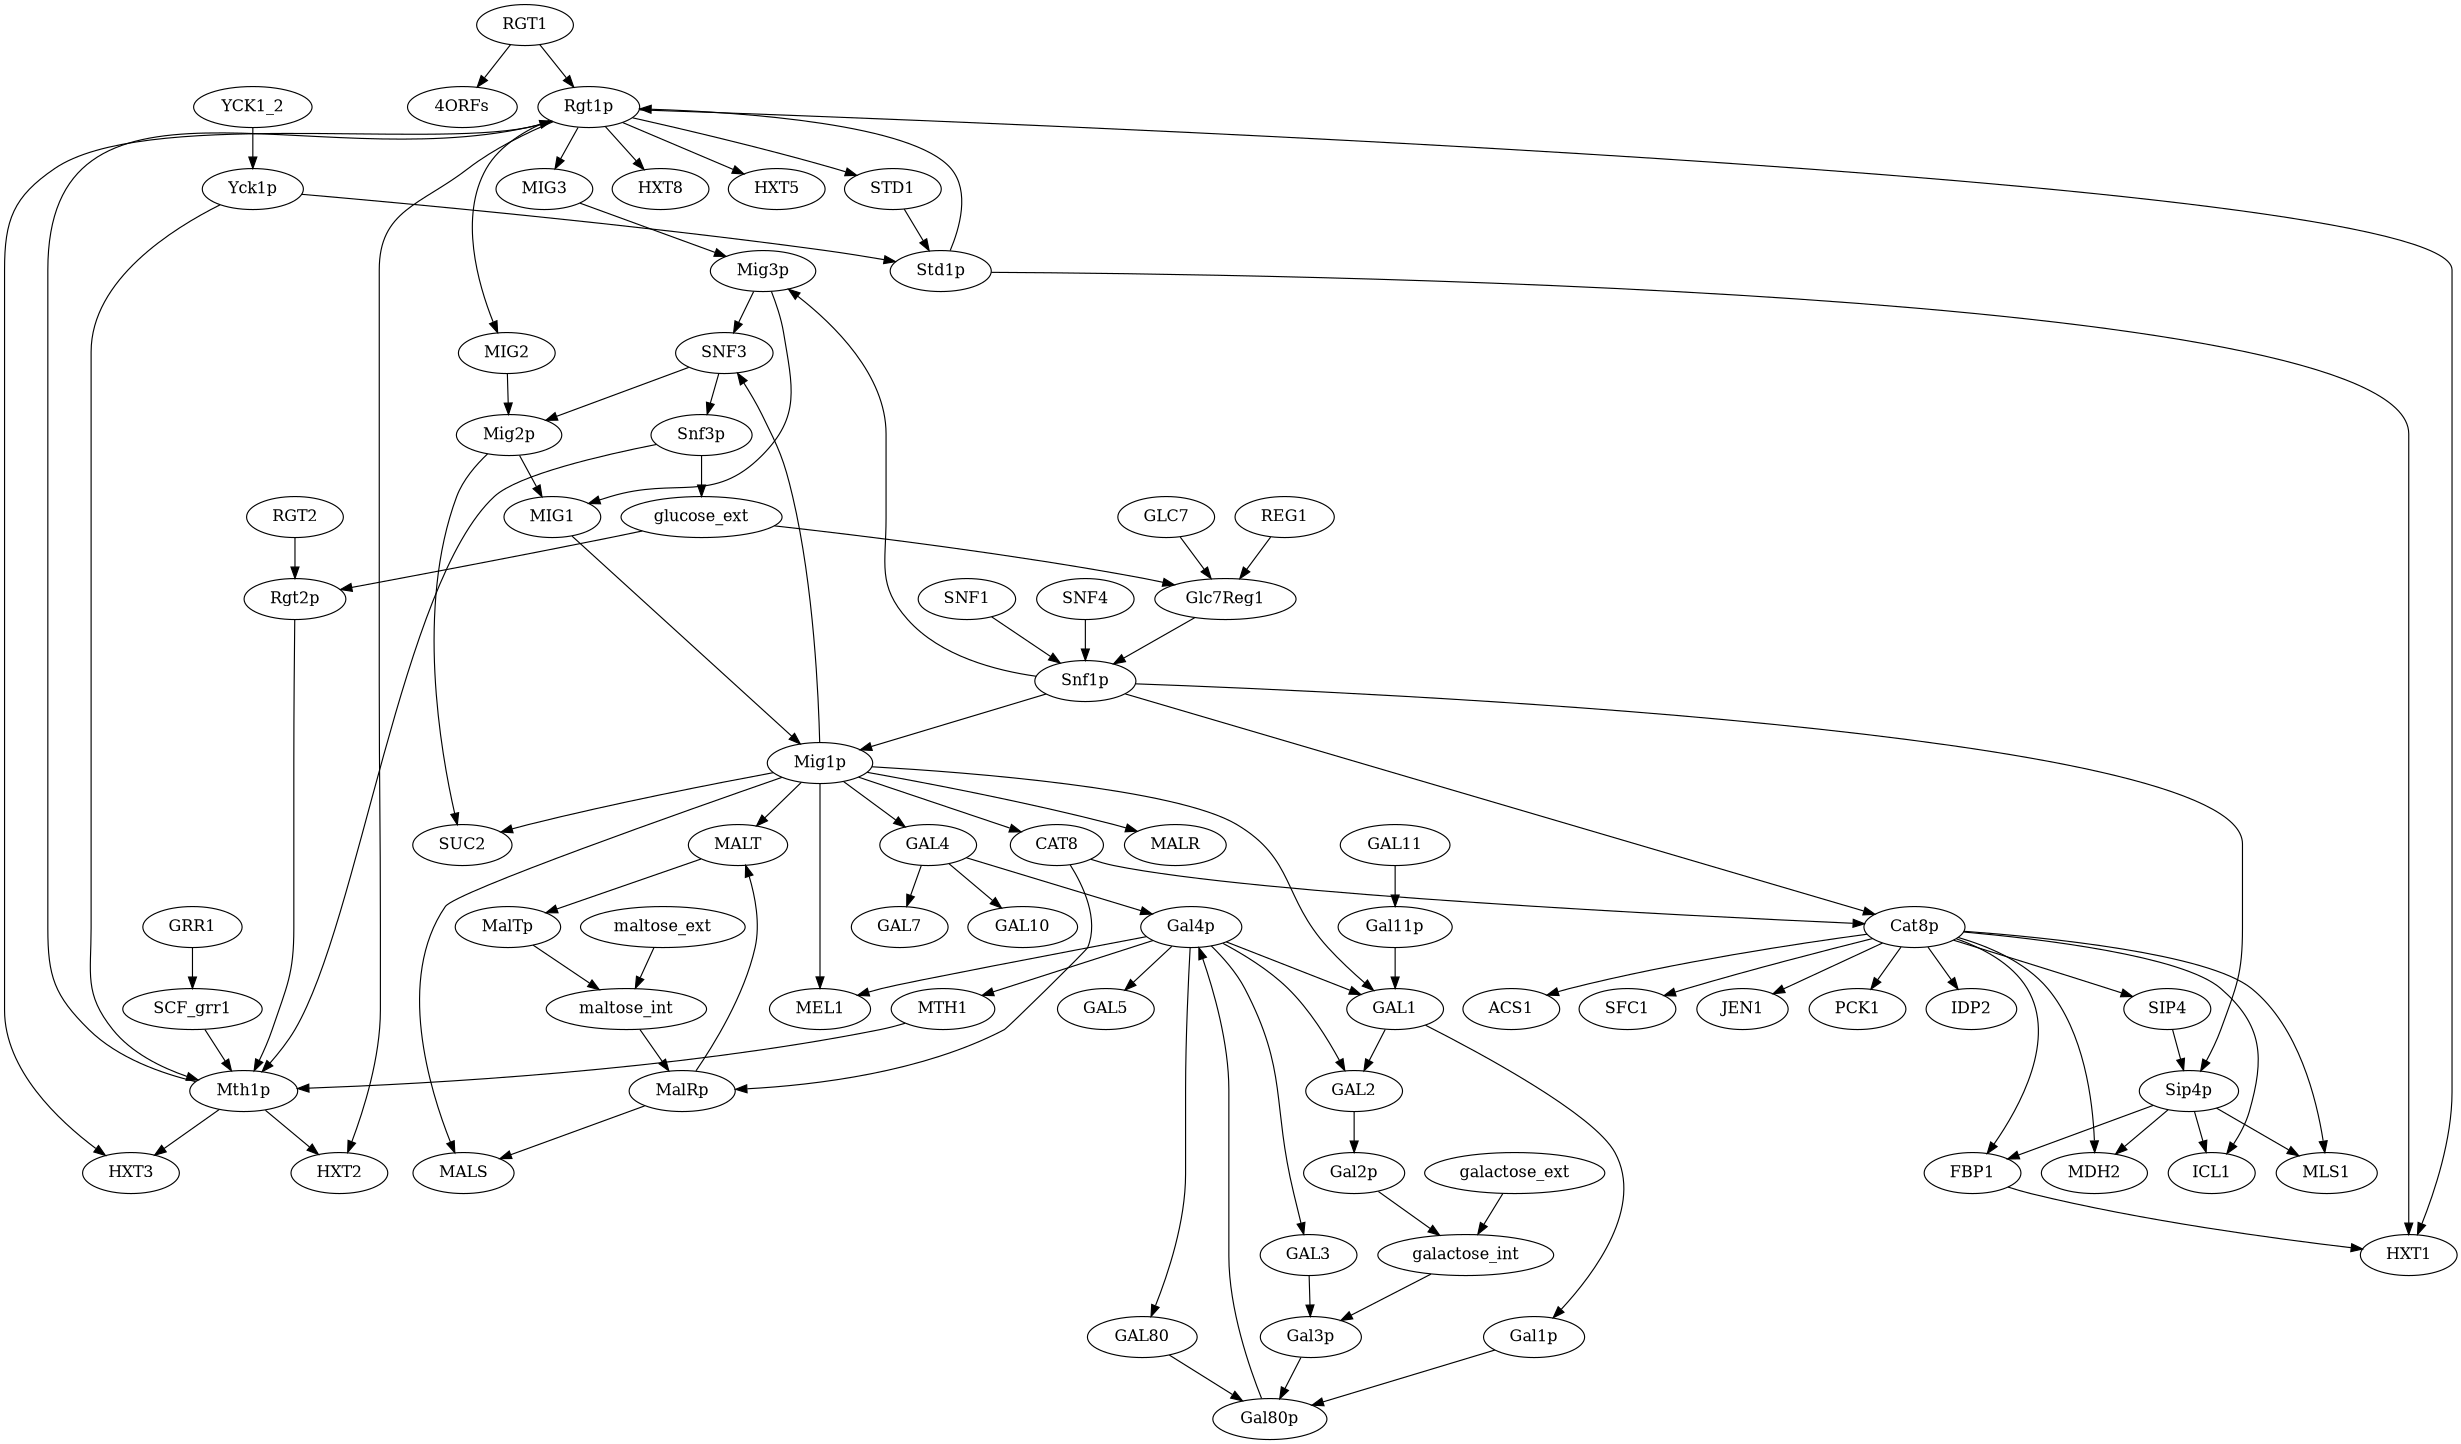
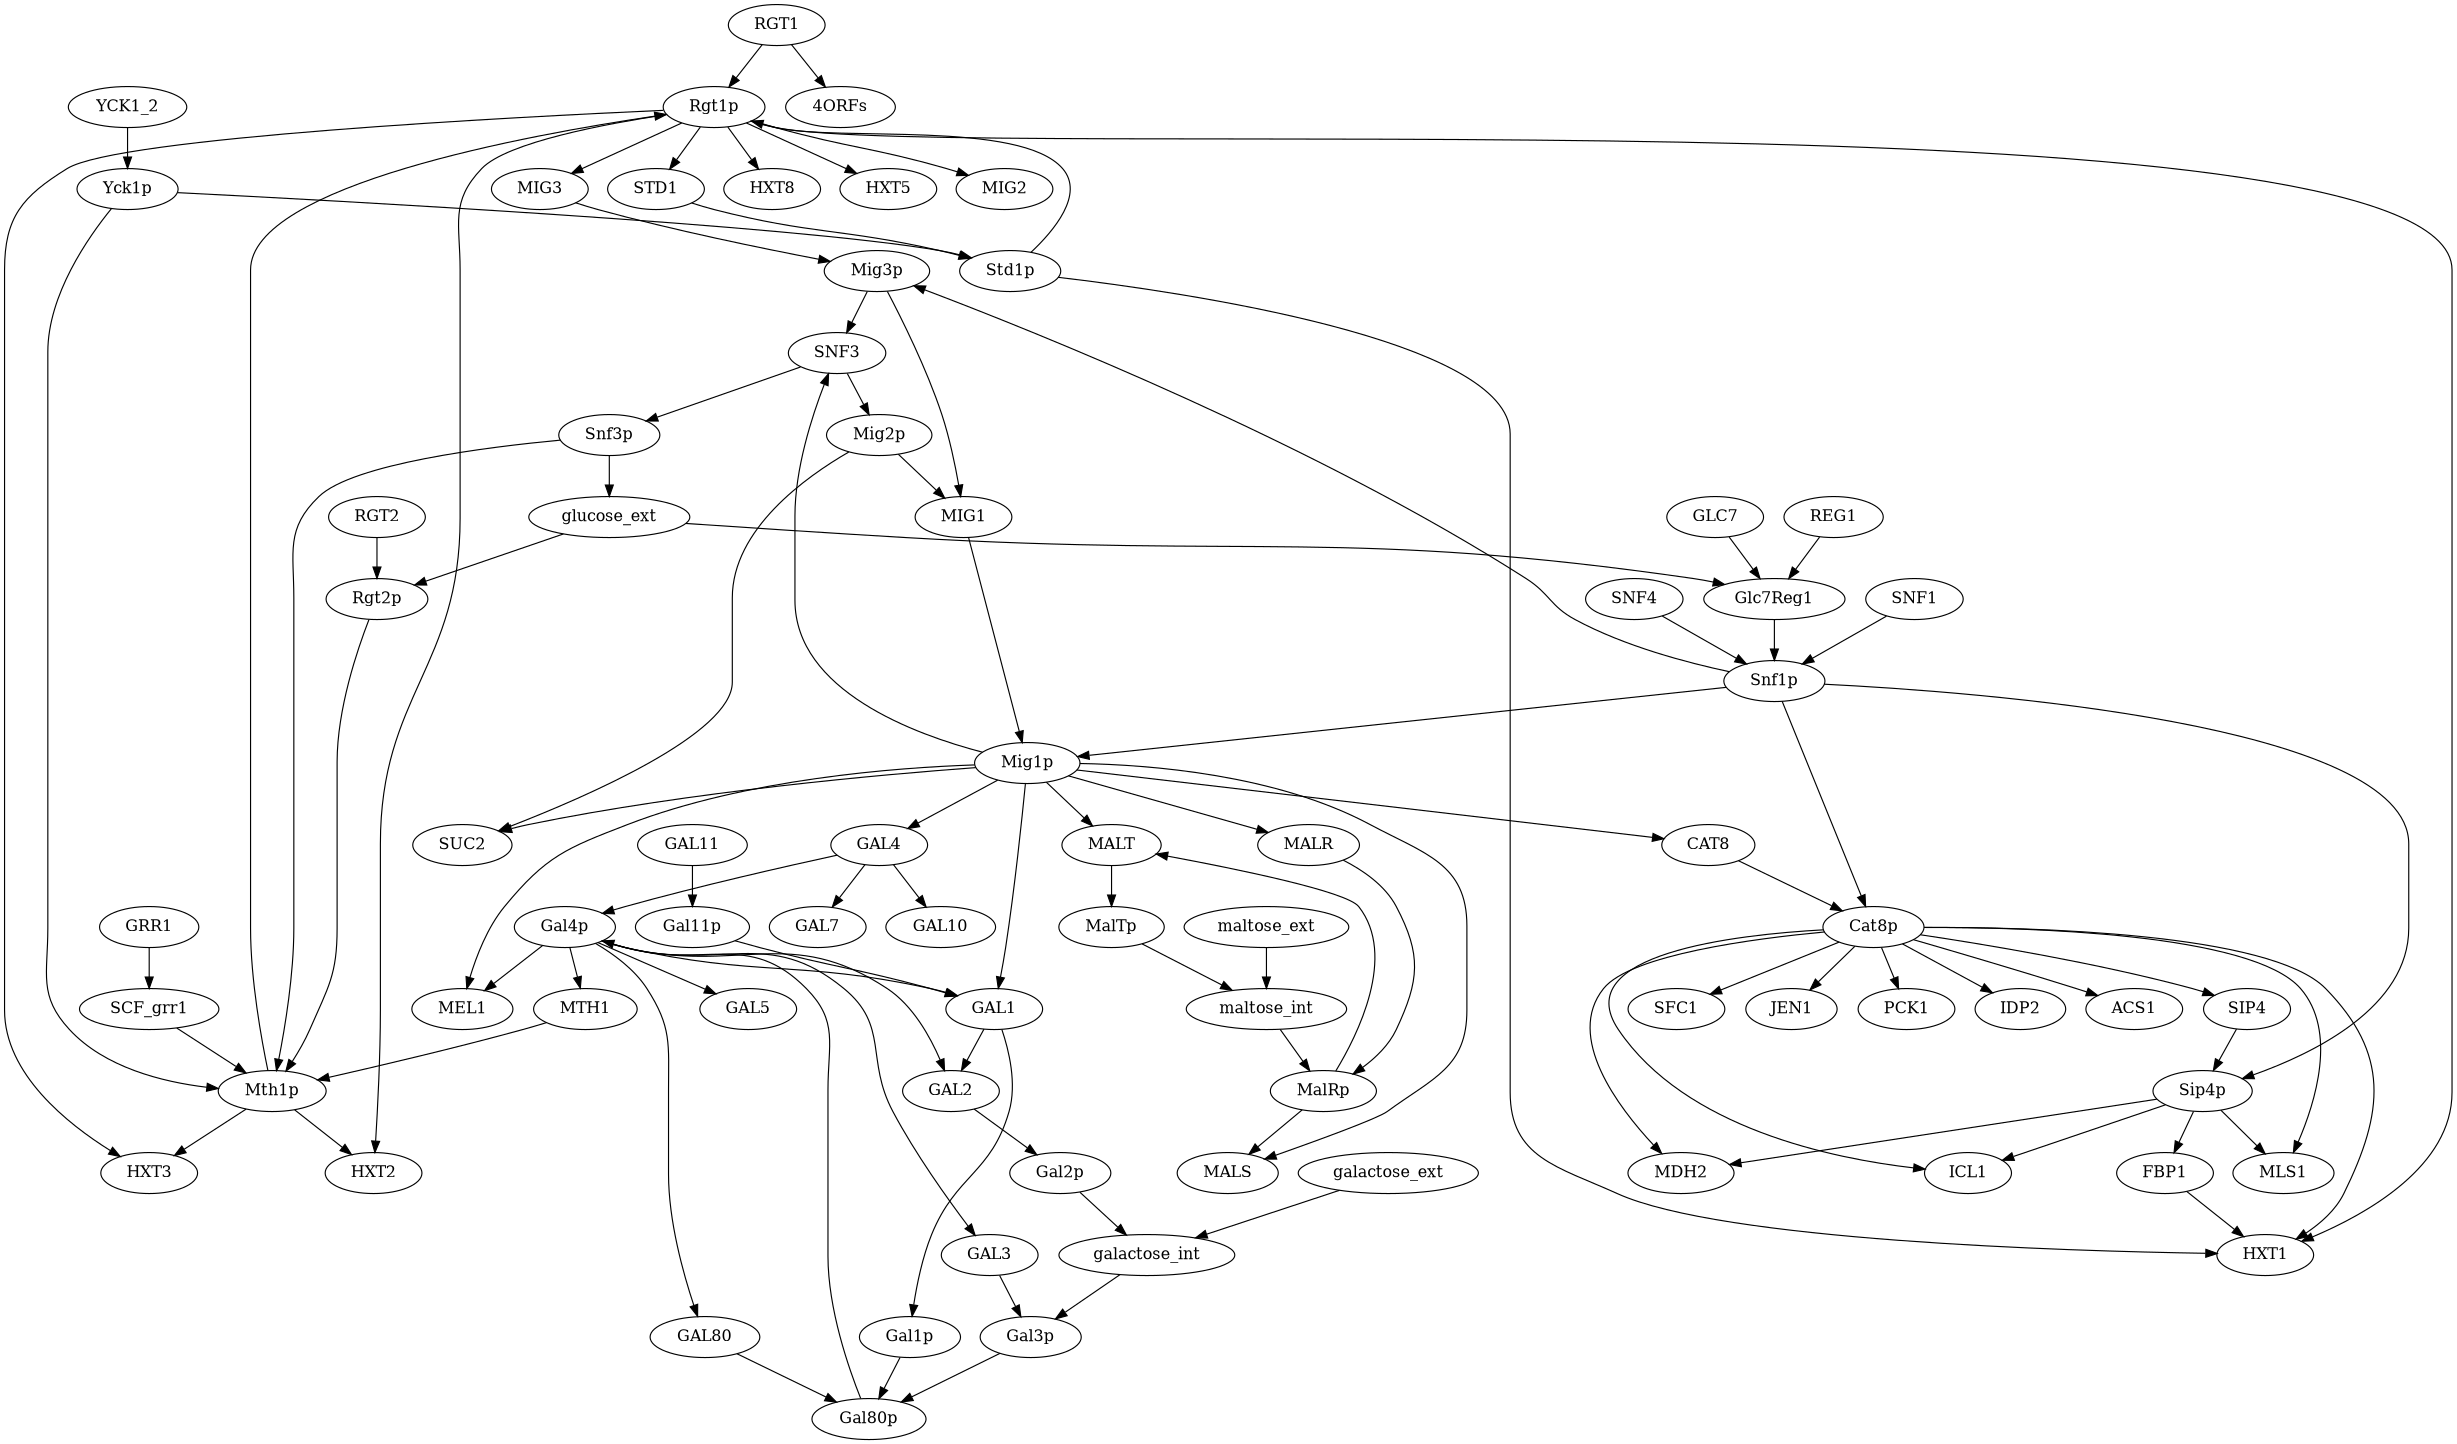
edge "MIG2" -> "Mig2p": removed
edge "Cat8p" -> "FBP1": now "Cat8p" -> "HXT1"
edge "CAT8" -> "MalRp": now "MALR" -> "MalRp"
